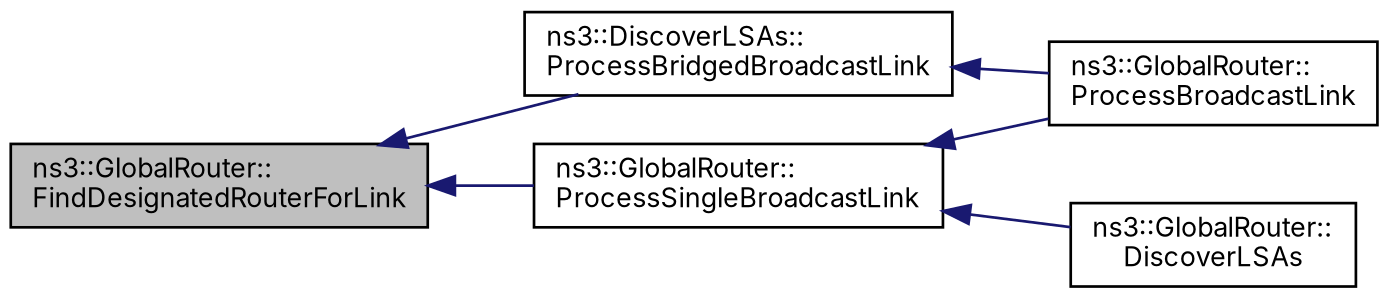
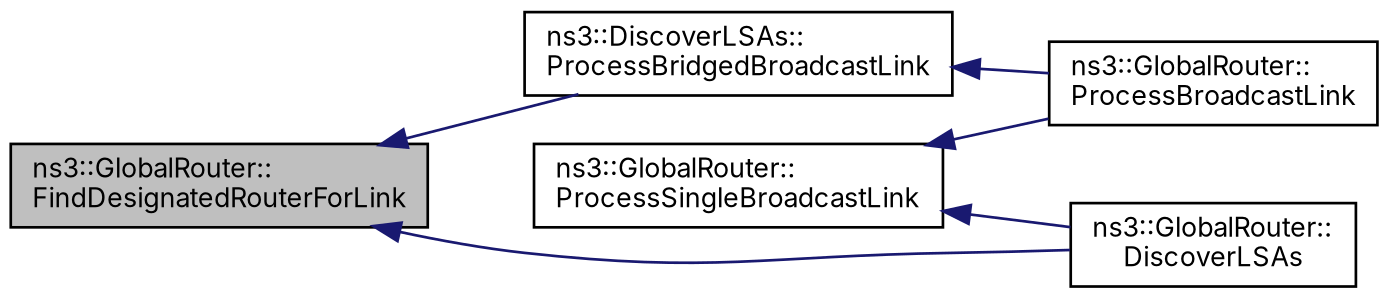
edge "ns3::GlobalRouter:: ProcessSingleBroadcastLink" -> "ns3::GlobalRouter:: FindDesignatedRouterForLink": now "ns3::GlobalRouter:: DiscoverLSAs" -> "ns3::GlobalRouter:: FindDesignatedRouterForLink"
